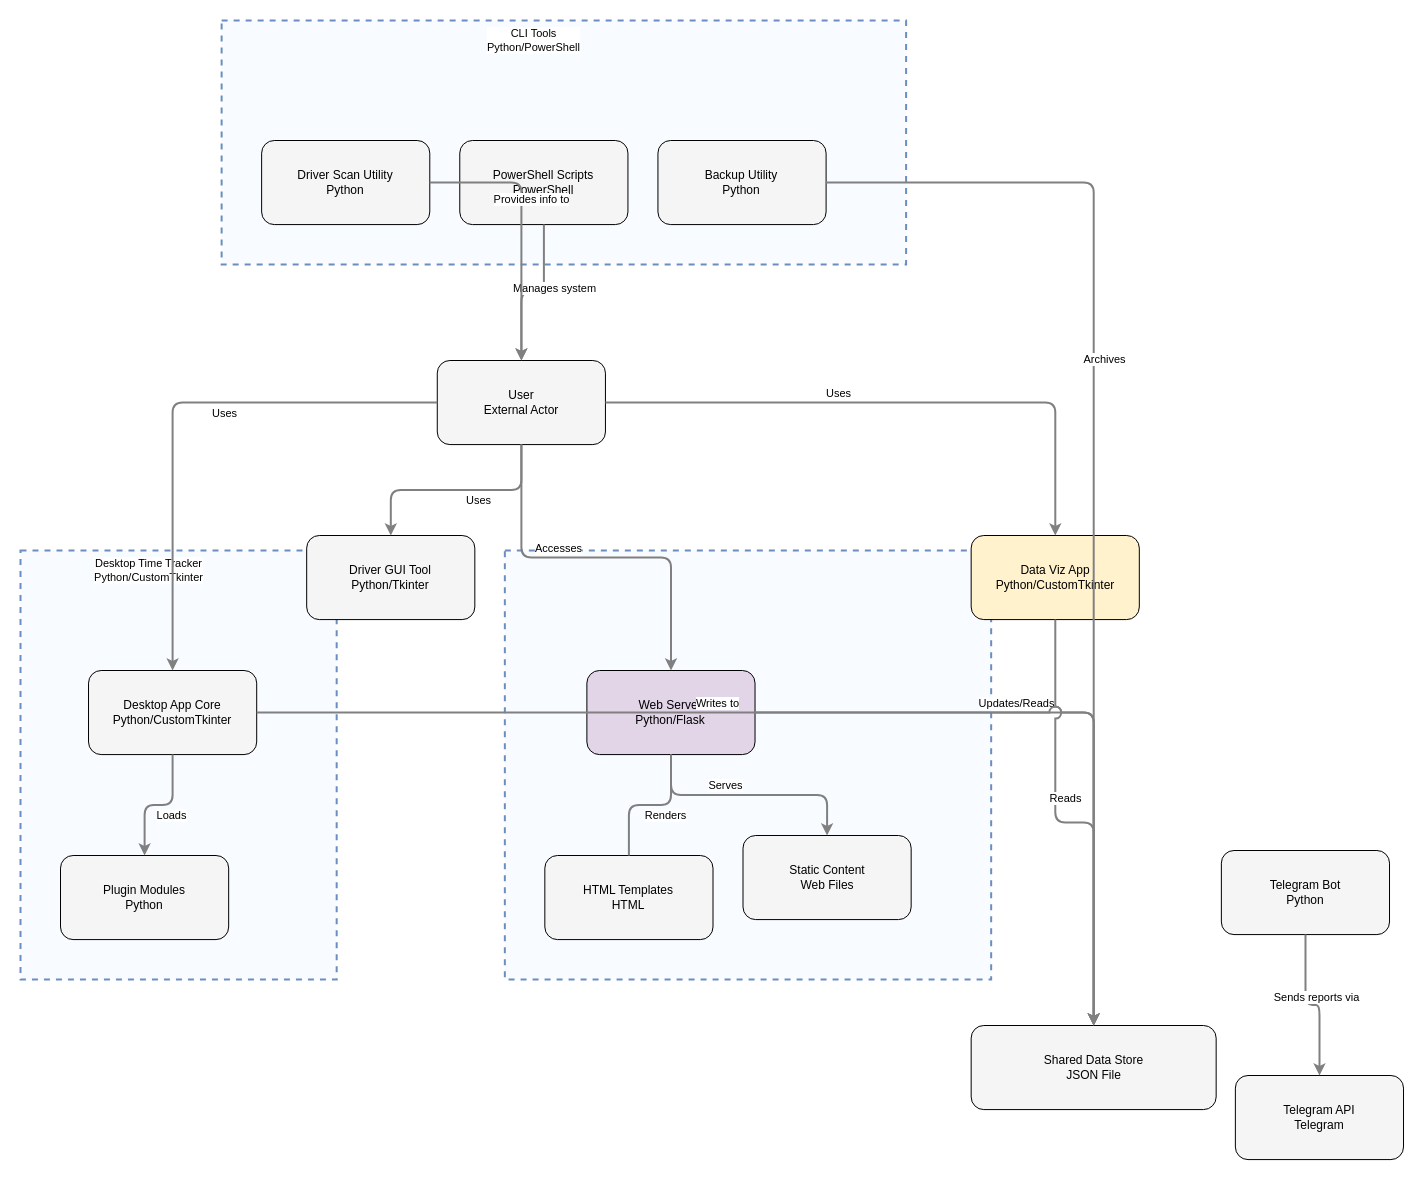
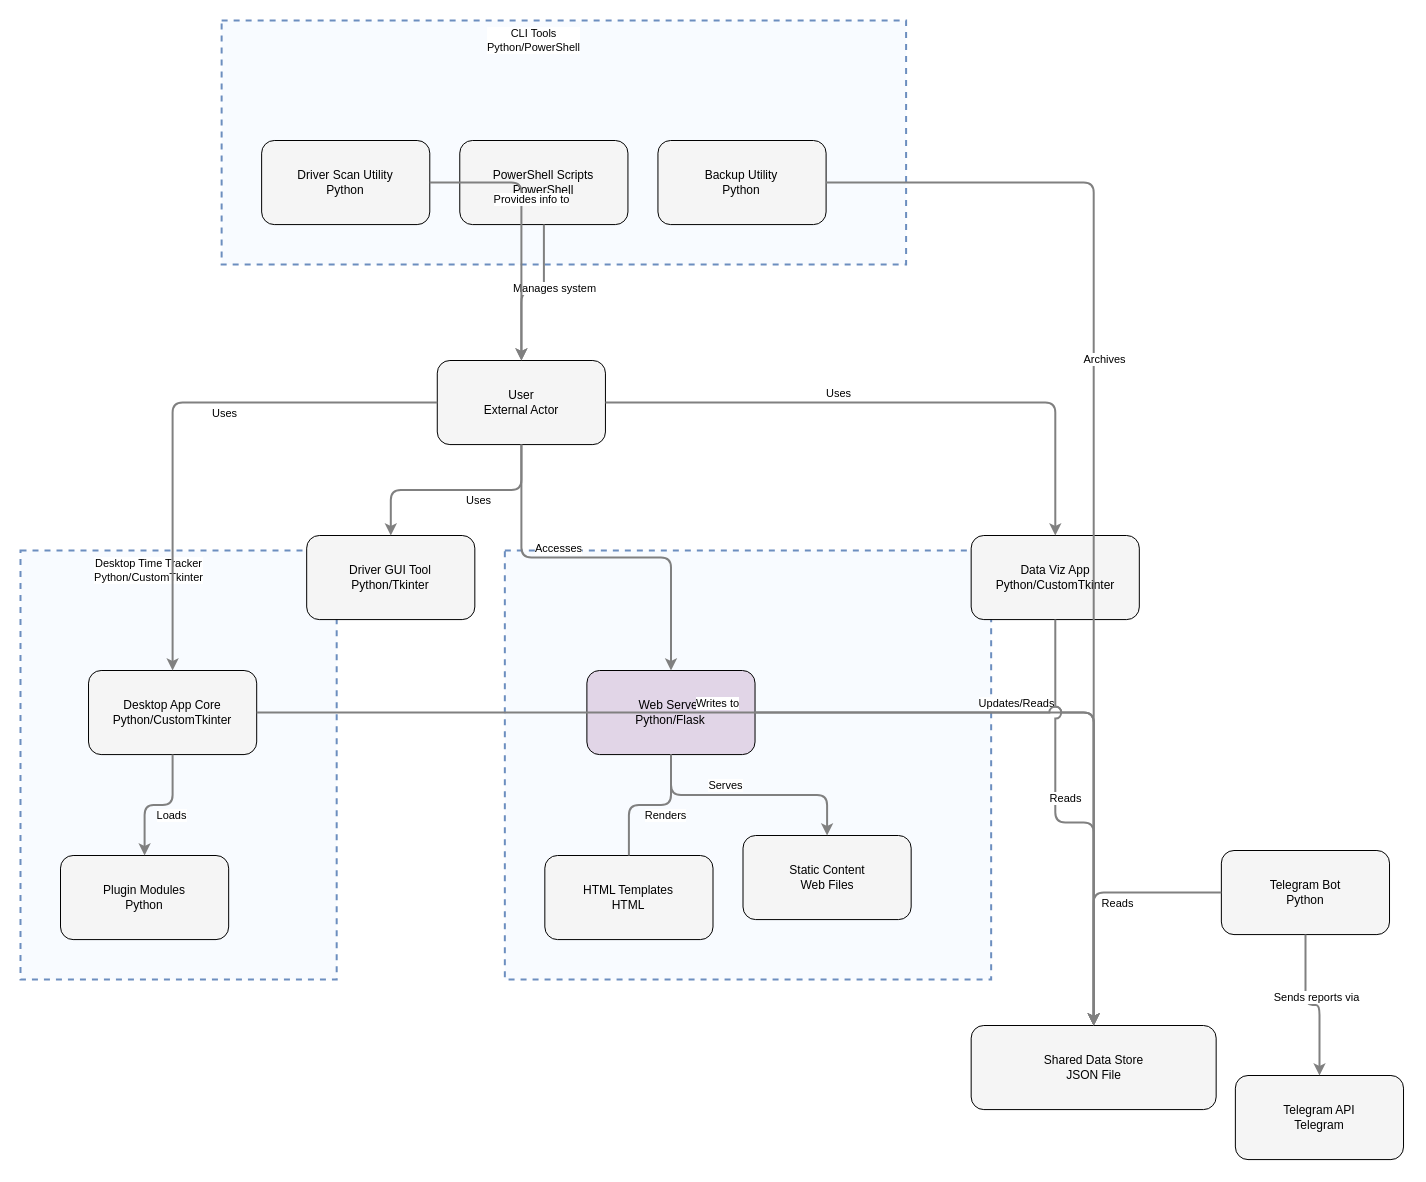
node "Data Viz App Python/CustomTkinter": fillcolor #fff2cc -> #f5f5f5
edge "Telegram Bot Python" -> "Shared Data Store JSON File": added, label "Reads"
